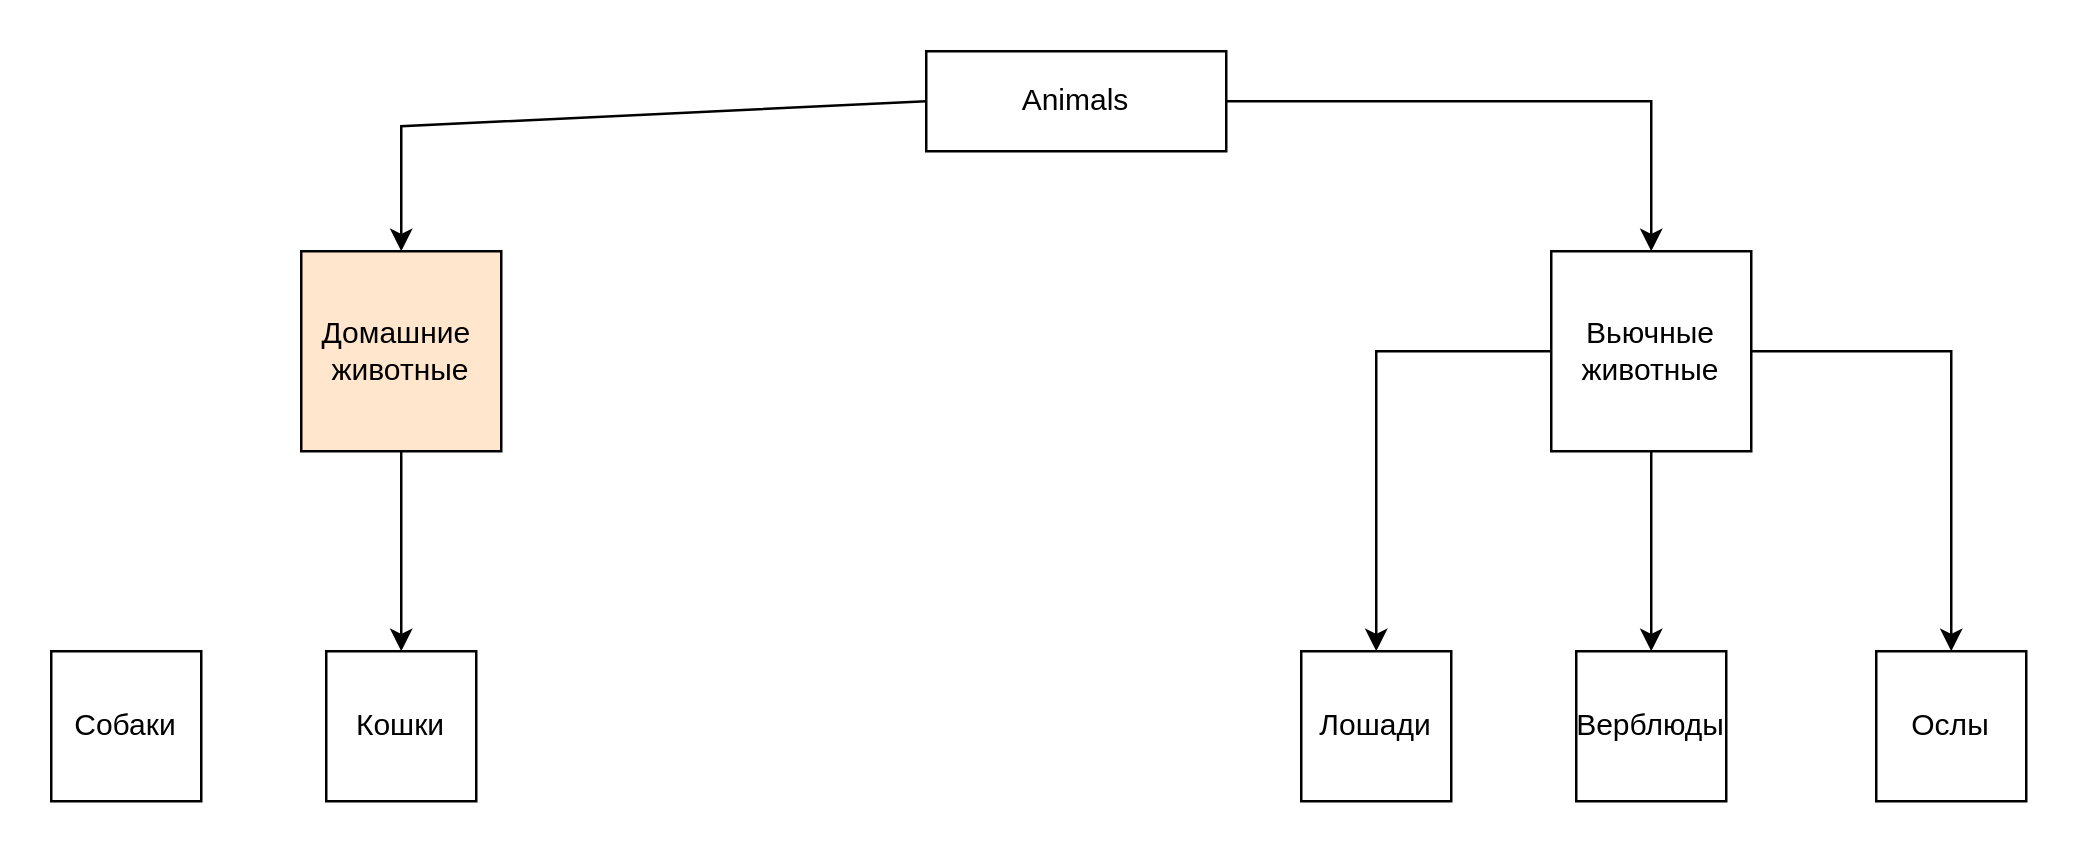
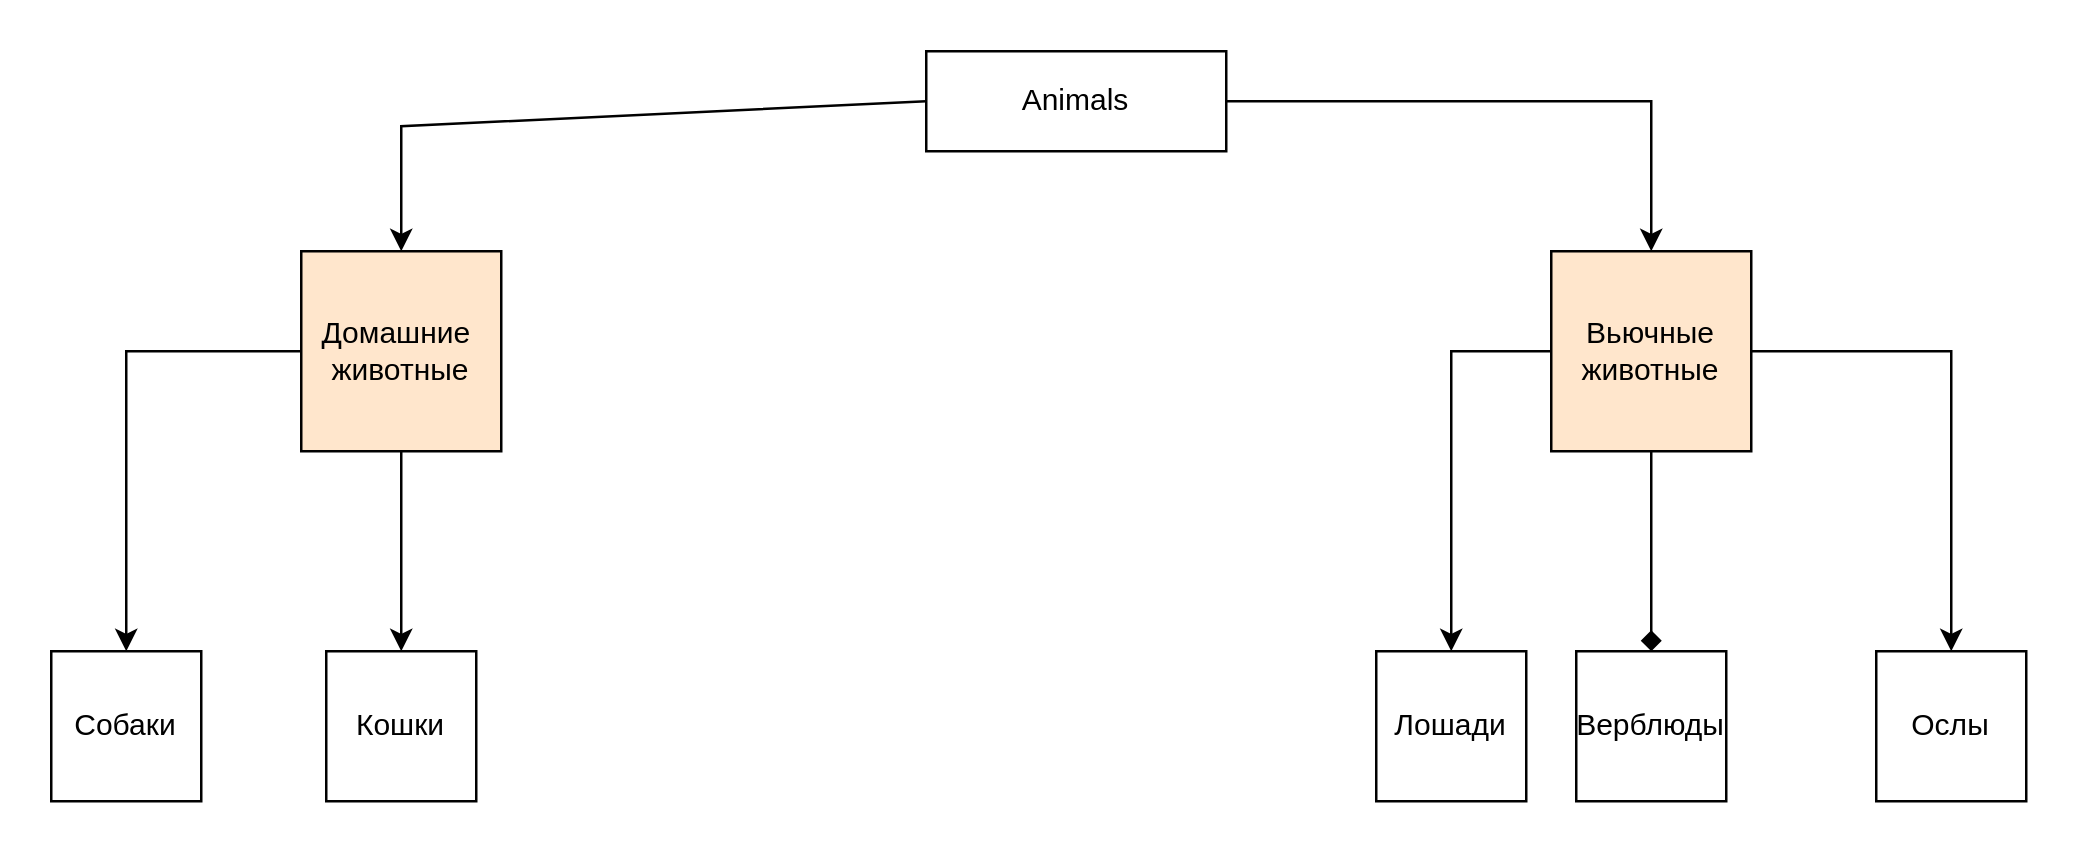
node "Вьючные животные": fillcolor #ffffff -> #ffe6cc
edge "Домашние животные" -> "Собаки": added
edge "Вьючные животные" -> "Верблюды": arrowhead classic -> diamond
node "Лошади": moved (1376, 726) -> (1451, 726)
